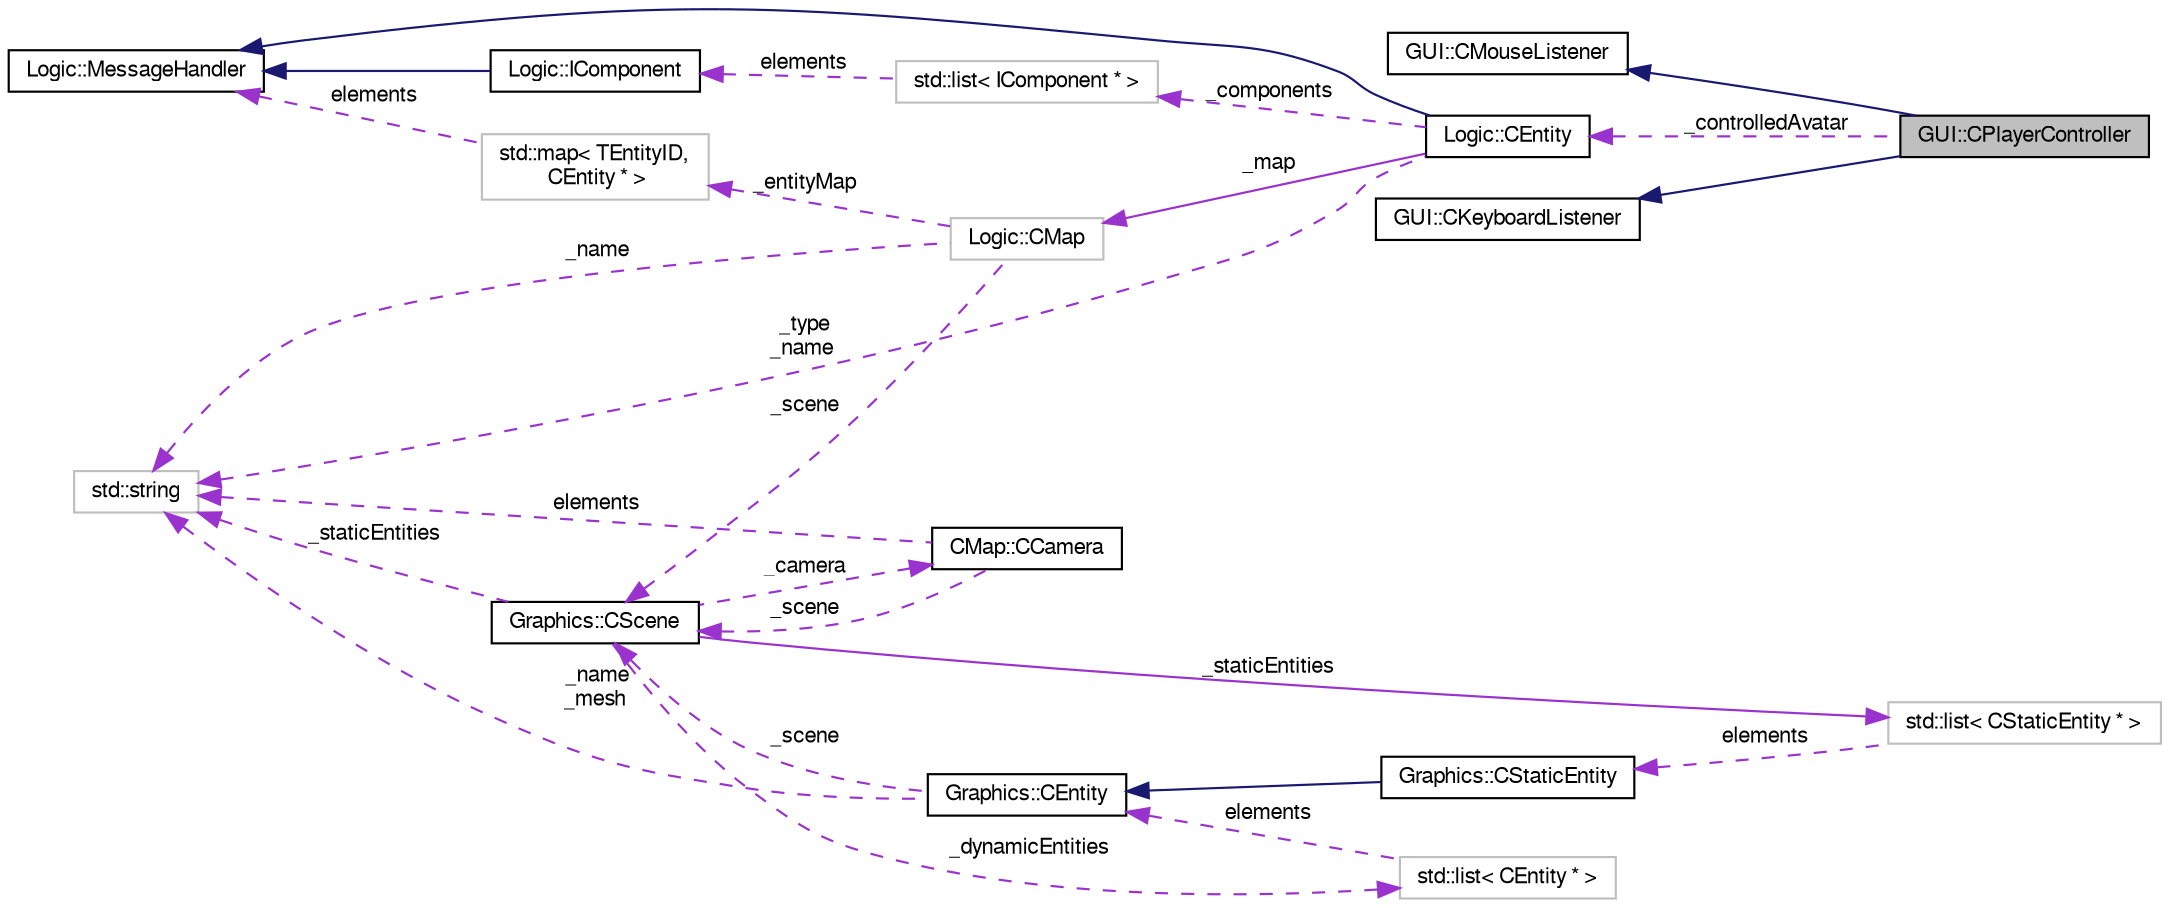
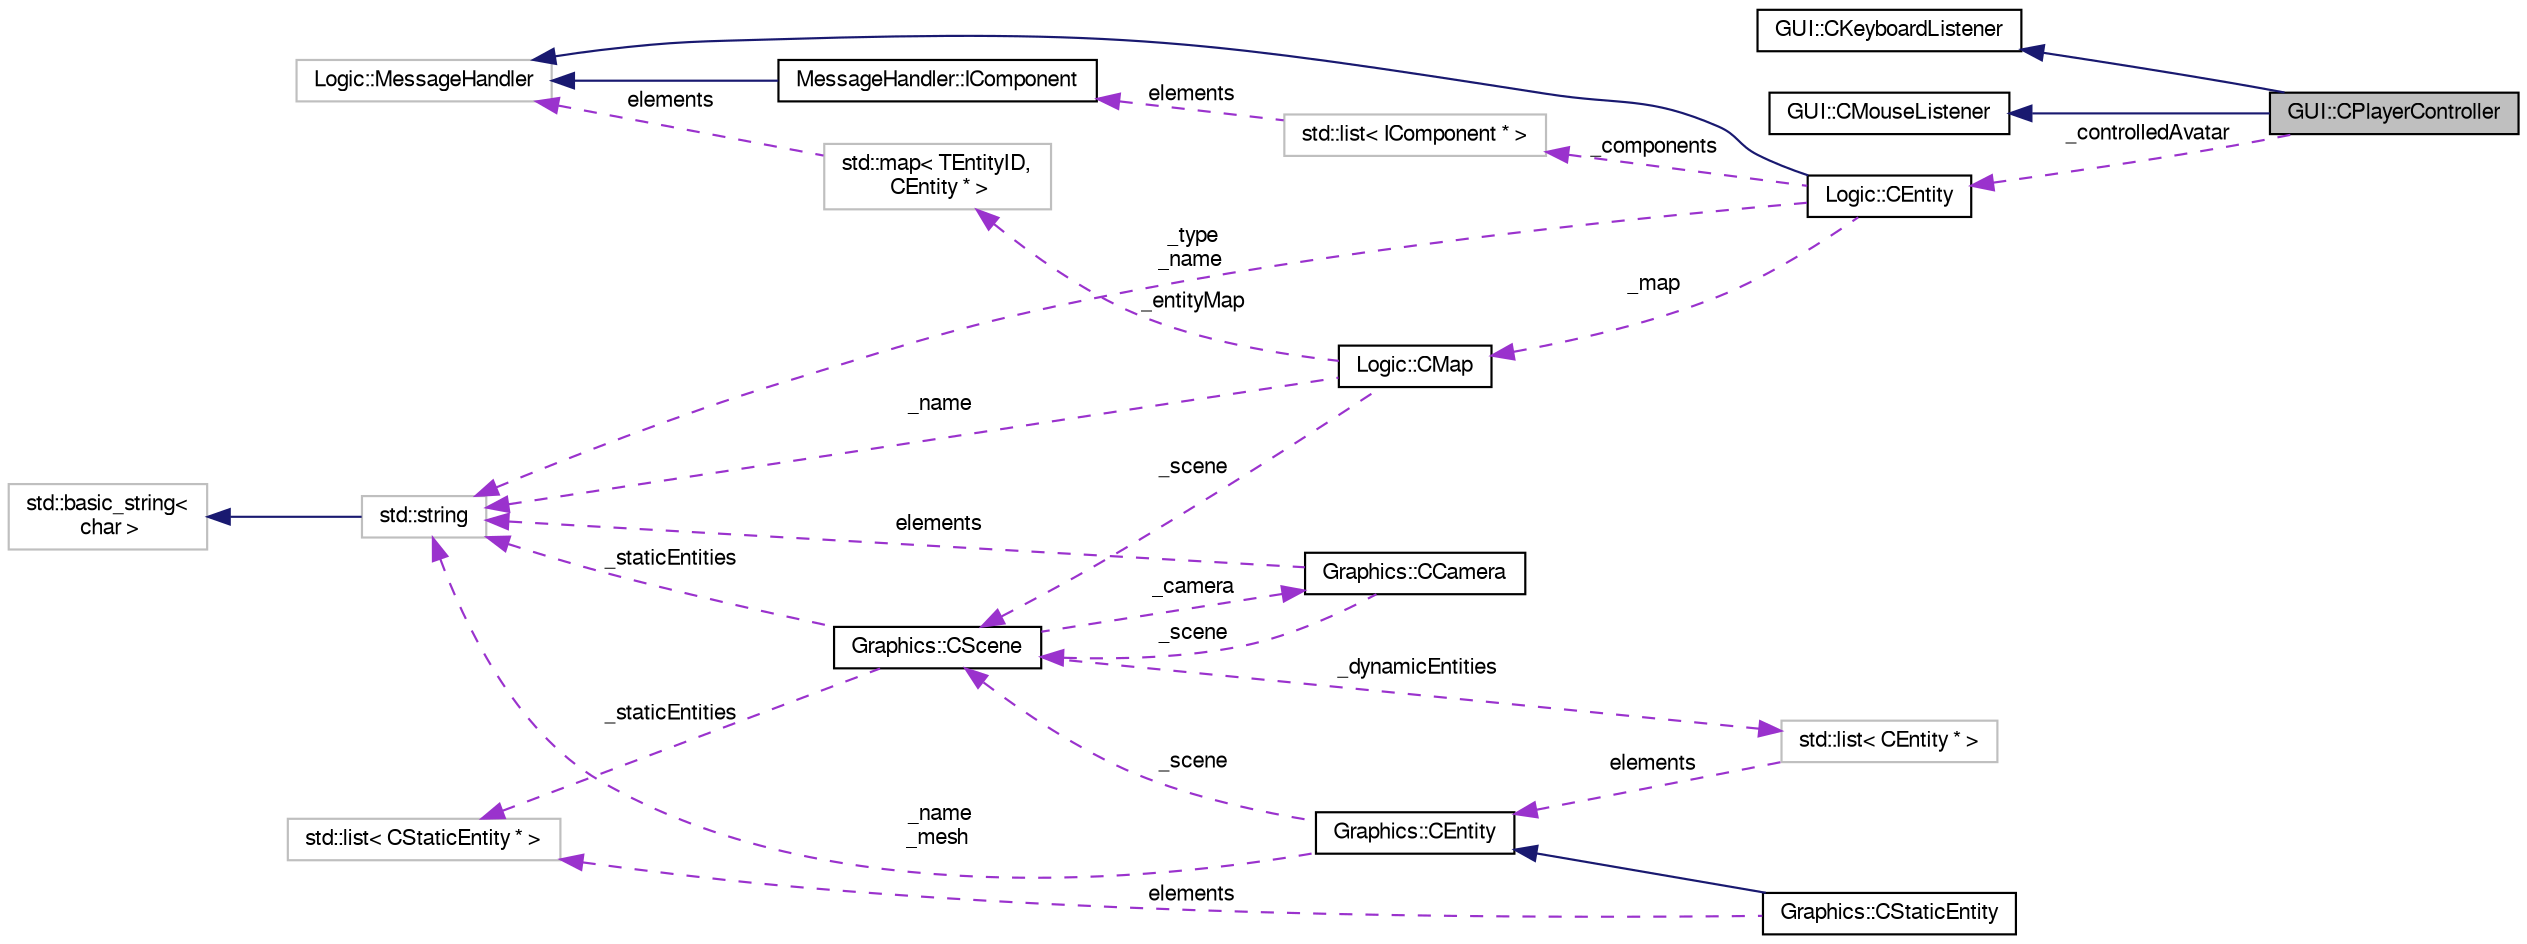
node "Logic::MessageHandler": color black -> grey75
node "Logic::IComponent": label "Logic::IComponent" -> "MessageHandler::IComponent"
edge "Logic::CEntity" -> "Logic::CMap": style solid -> dashed
node "Logic::CMap": color grey75 -> black
node "std::basic_string< char >": added
node "CMap::CCamera": label "CMap::CCamera" -> "Graphics::CCamera"
edge "Graphics::CScene" -> "std::list< CStaticEntity * >": style solid -> dashed
edge "std::list< CStaticEntity * >" -> "Graphics::CStaticEntity": reversed
